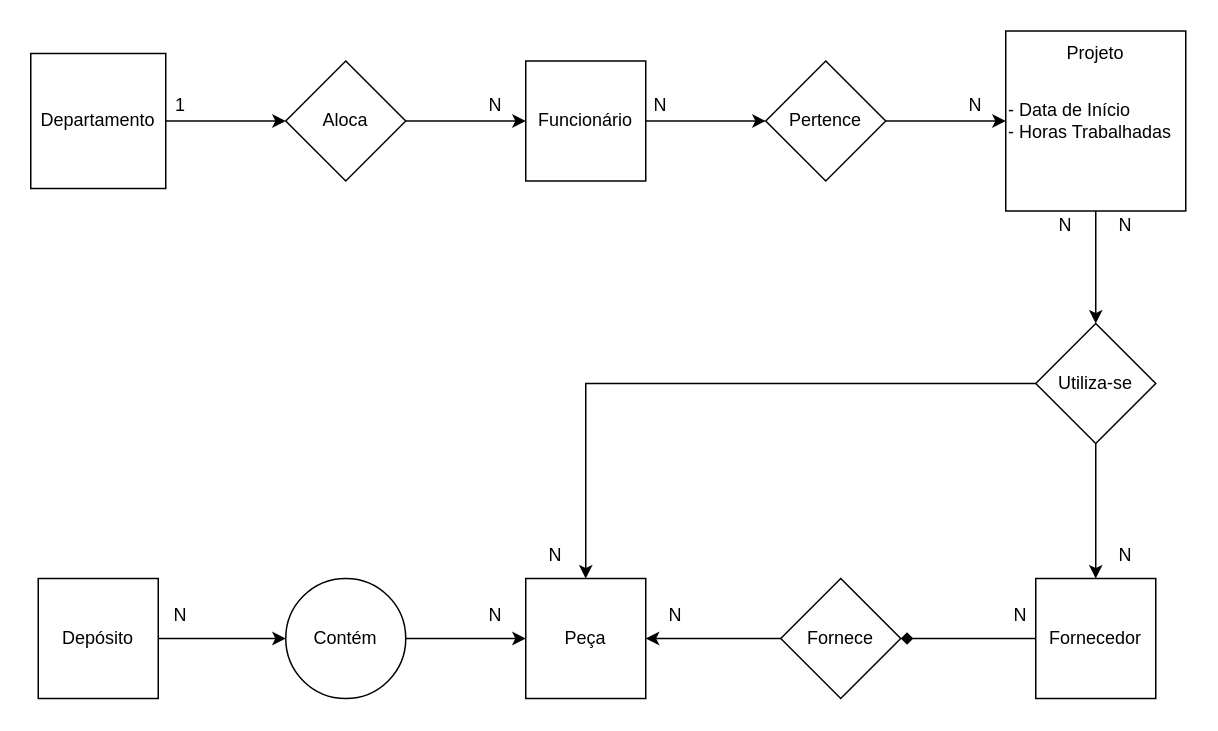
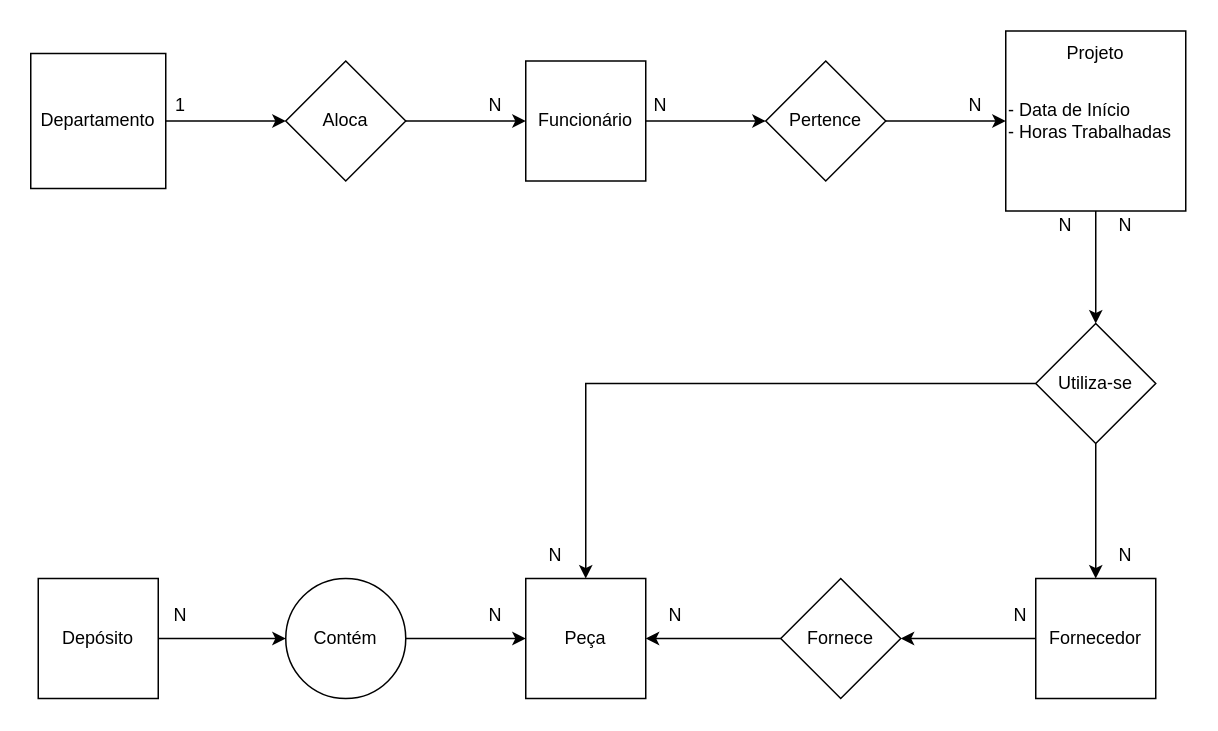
edge "Fornecedor" -> "Fornece": arrowhead diamond -> classic
